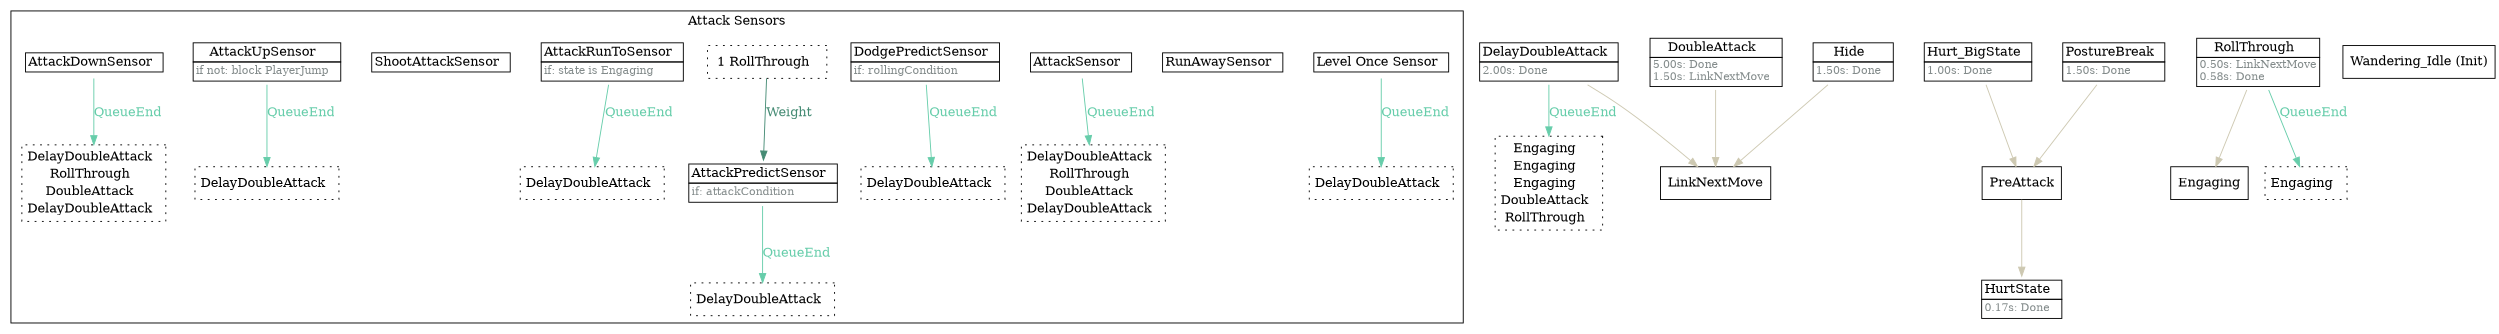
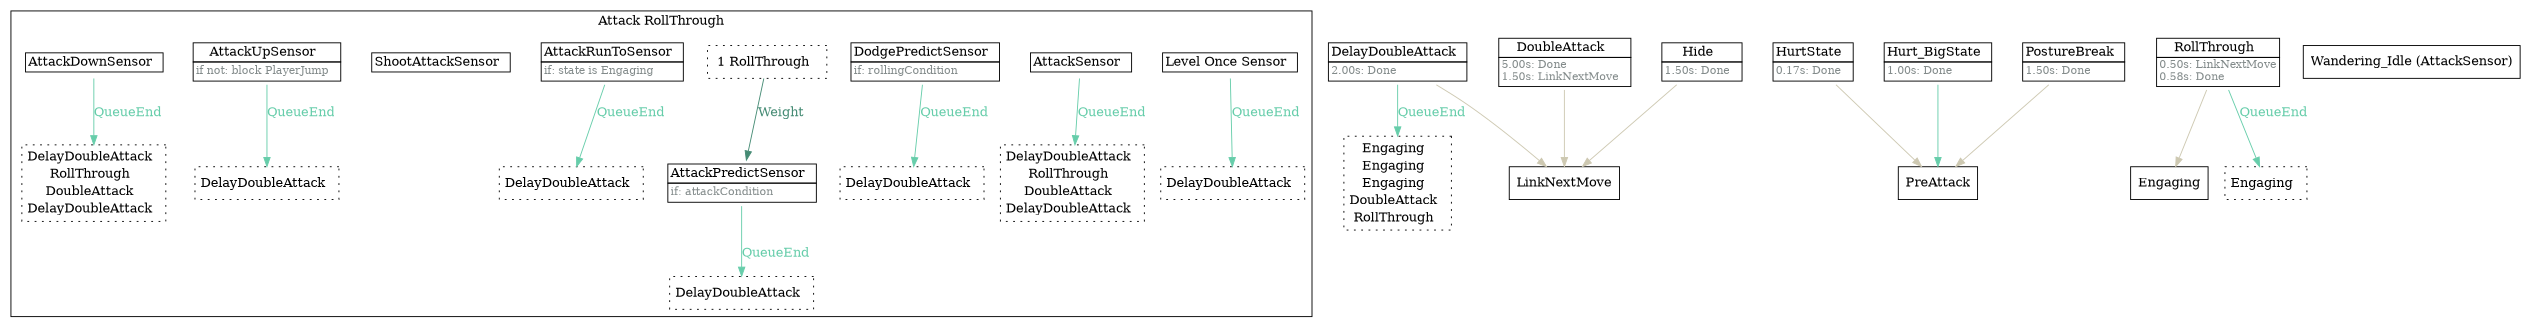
cluster "Attack Sensors": label "Attack Sensors" -> "Attack RollThrough"
node "RunAwaySensor": removed
node "Wandering_Idle (Init)": label "Wandering_Idle (Init)" -> "Wandering_Idle (AttackSensor)"
edge "Hurt_BigState" -> "PreAttack": color cornsilk3 -> aquamarine3
edge "PreAttack" -> "HurtState": reversed
